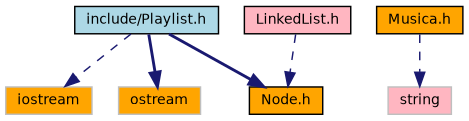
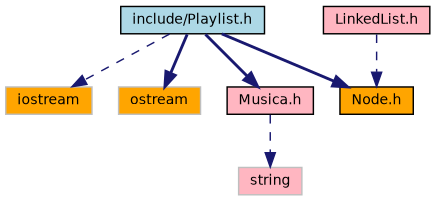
node "Musica.h": fillcolor orange -> lightpink
edge "include/Playlist.h" -> "Musica.h": added
